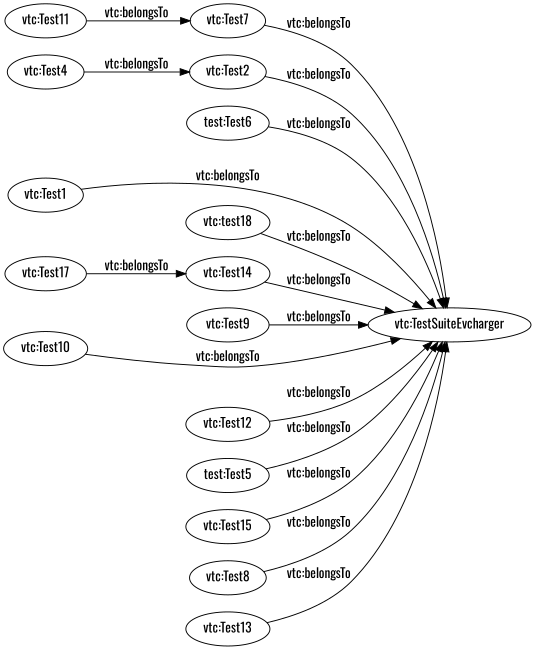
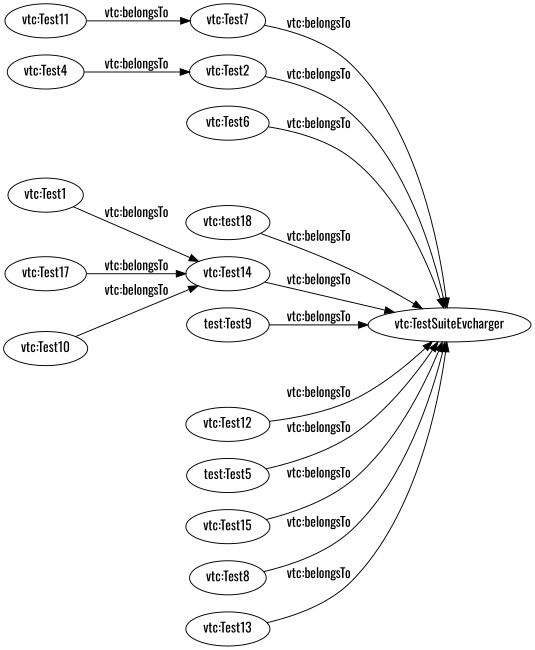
node "test:Test6": label "test:Test6" -> "vtc:Test6"
edge "vtc:Test1" -> "vtc:TestSuiteEvcharger": now "vtc:Test1" -> "vtc:Test14"
node "vtc:Test9": label "vtc:Test9" -> "test:Test9"
edge "vtc:Test10" -> "vtc:TestSuiteEvcharger": now "vtc:Test10" -> "vtc:Test14"
